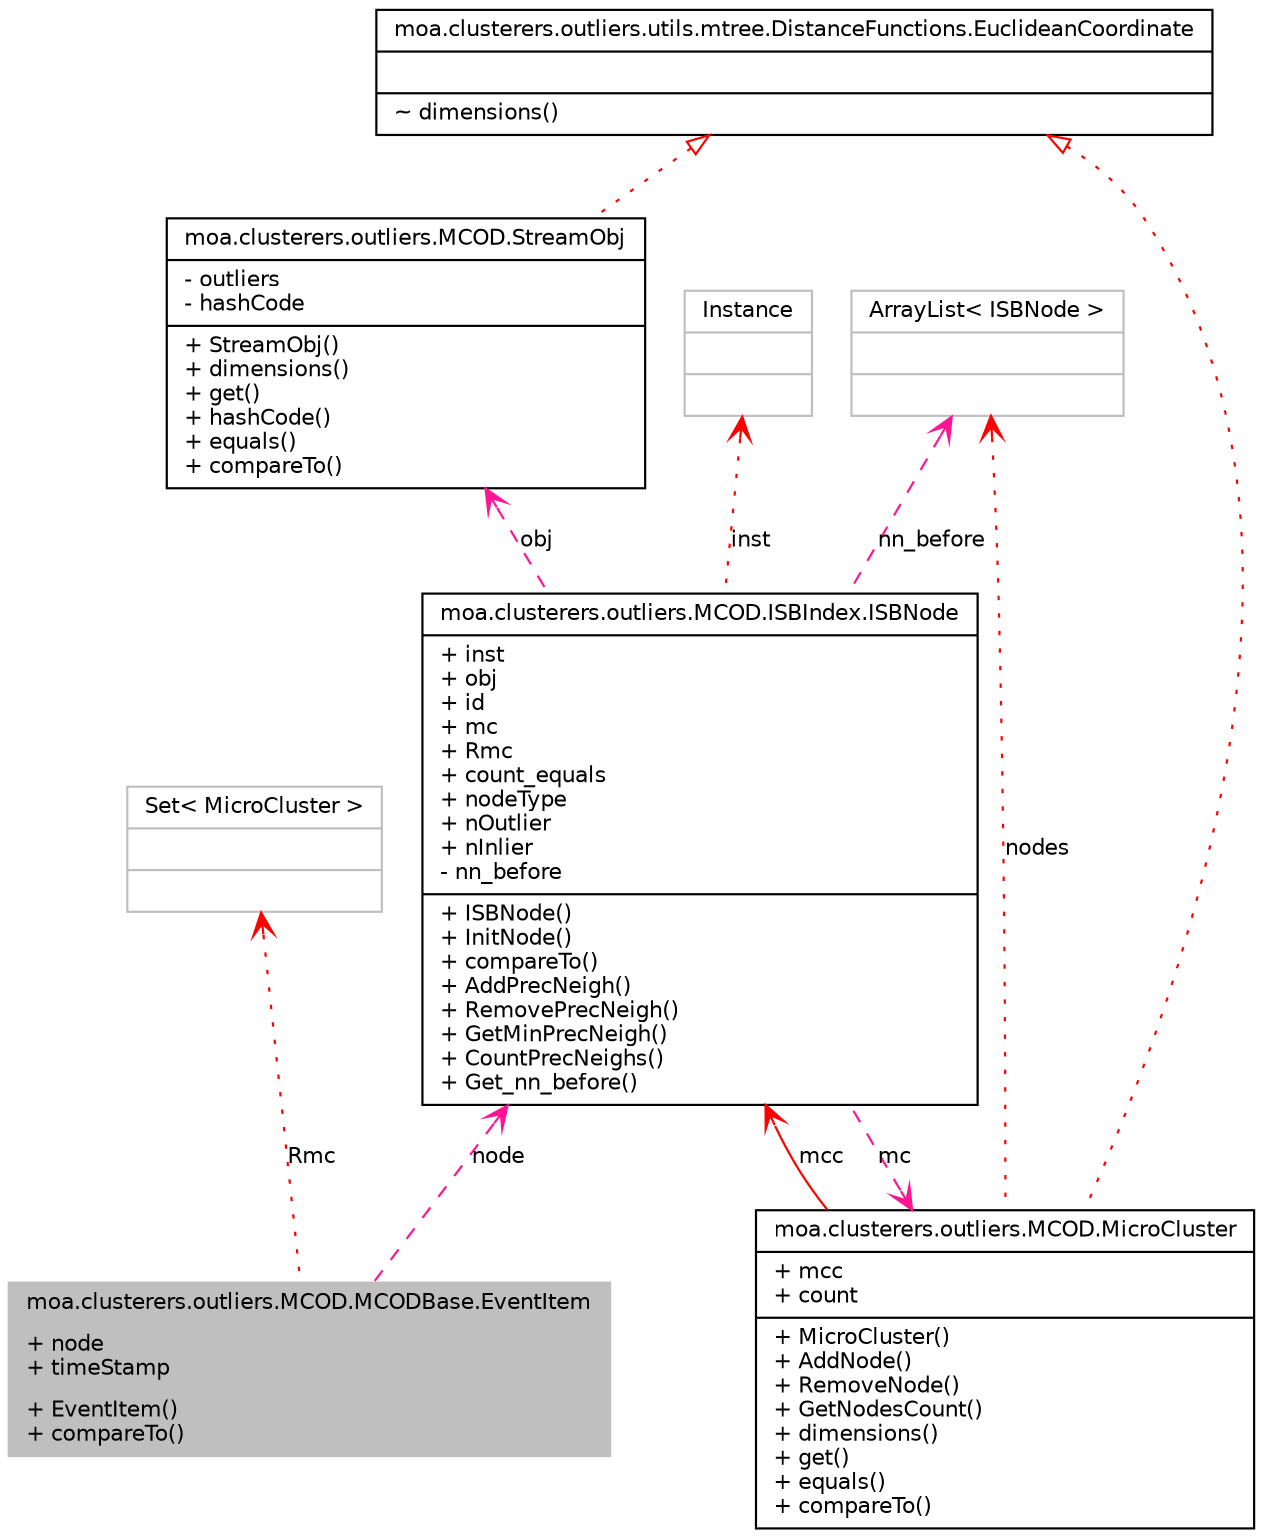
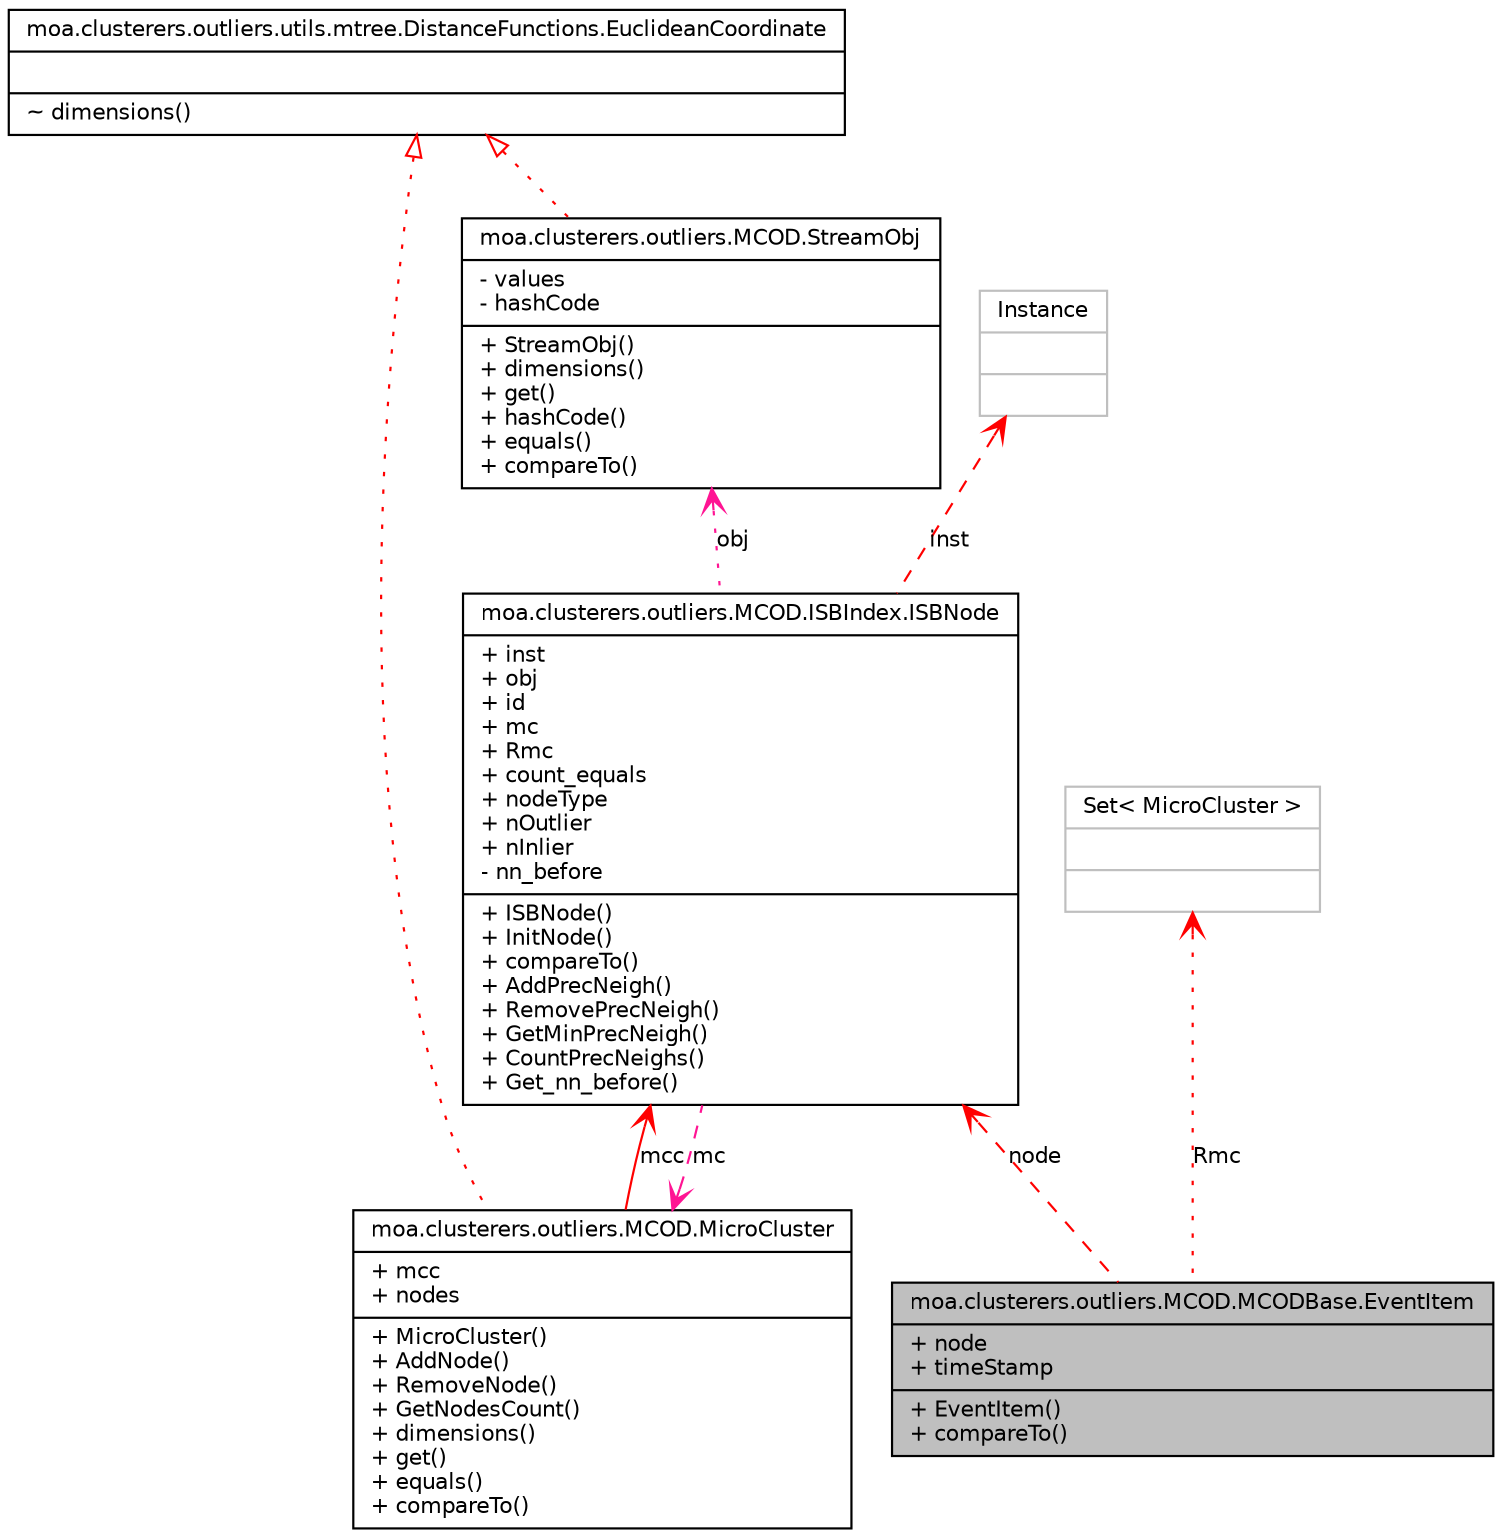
node "moa.clusterers.outliers.MCOD.StreamObj": text "- outliers" -> "- values"
node "ArrayList< ISBNode >": removed
edge "moa.clusterers.outliers.MCOD.ISBIndex.ISBNode" -> "Instance": style dotted -> dashed
edge "moa.clusterers.outliers.MCOD.ISBIndex.ISBNode" -> "moa.clusterers.outliers.MCOD.StreamObj": style dashed -> dotted
edge "moa.clusterers.outliers.MCOD.MCODBase.EventItem" -> "moa.clusterers.outliers.MCOD.ISBIndex.ISBNode": color deeppink -> red
node "moa.clusterers.outliers.MCOD.MicroCluster": text "+ count" -> "+ nodes"
node "moa.clusterers.outliers.MCOD.MCODBase.EventItem": color grey75 -> black
